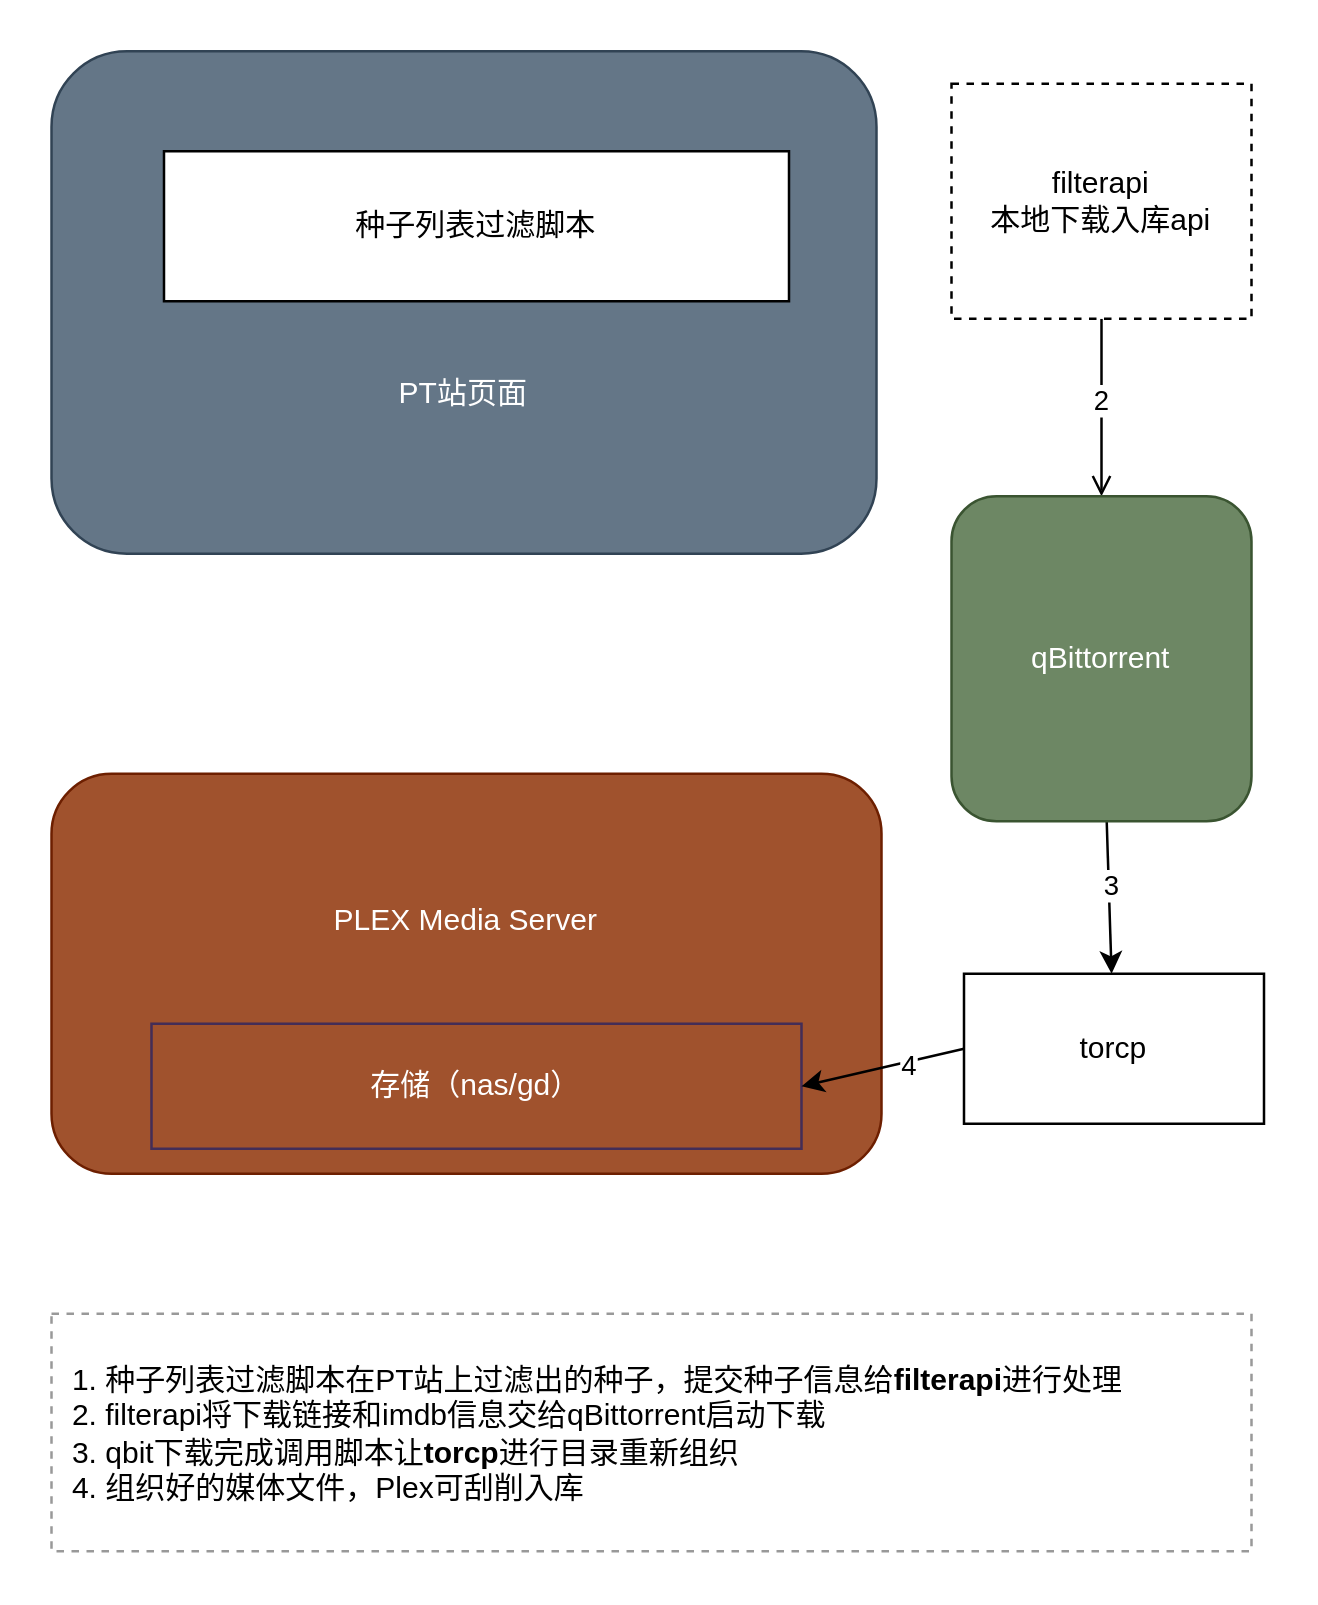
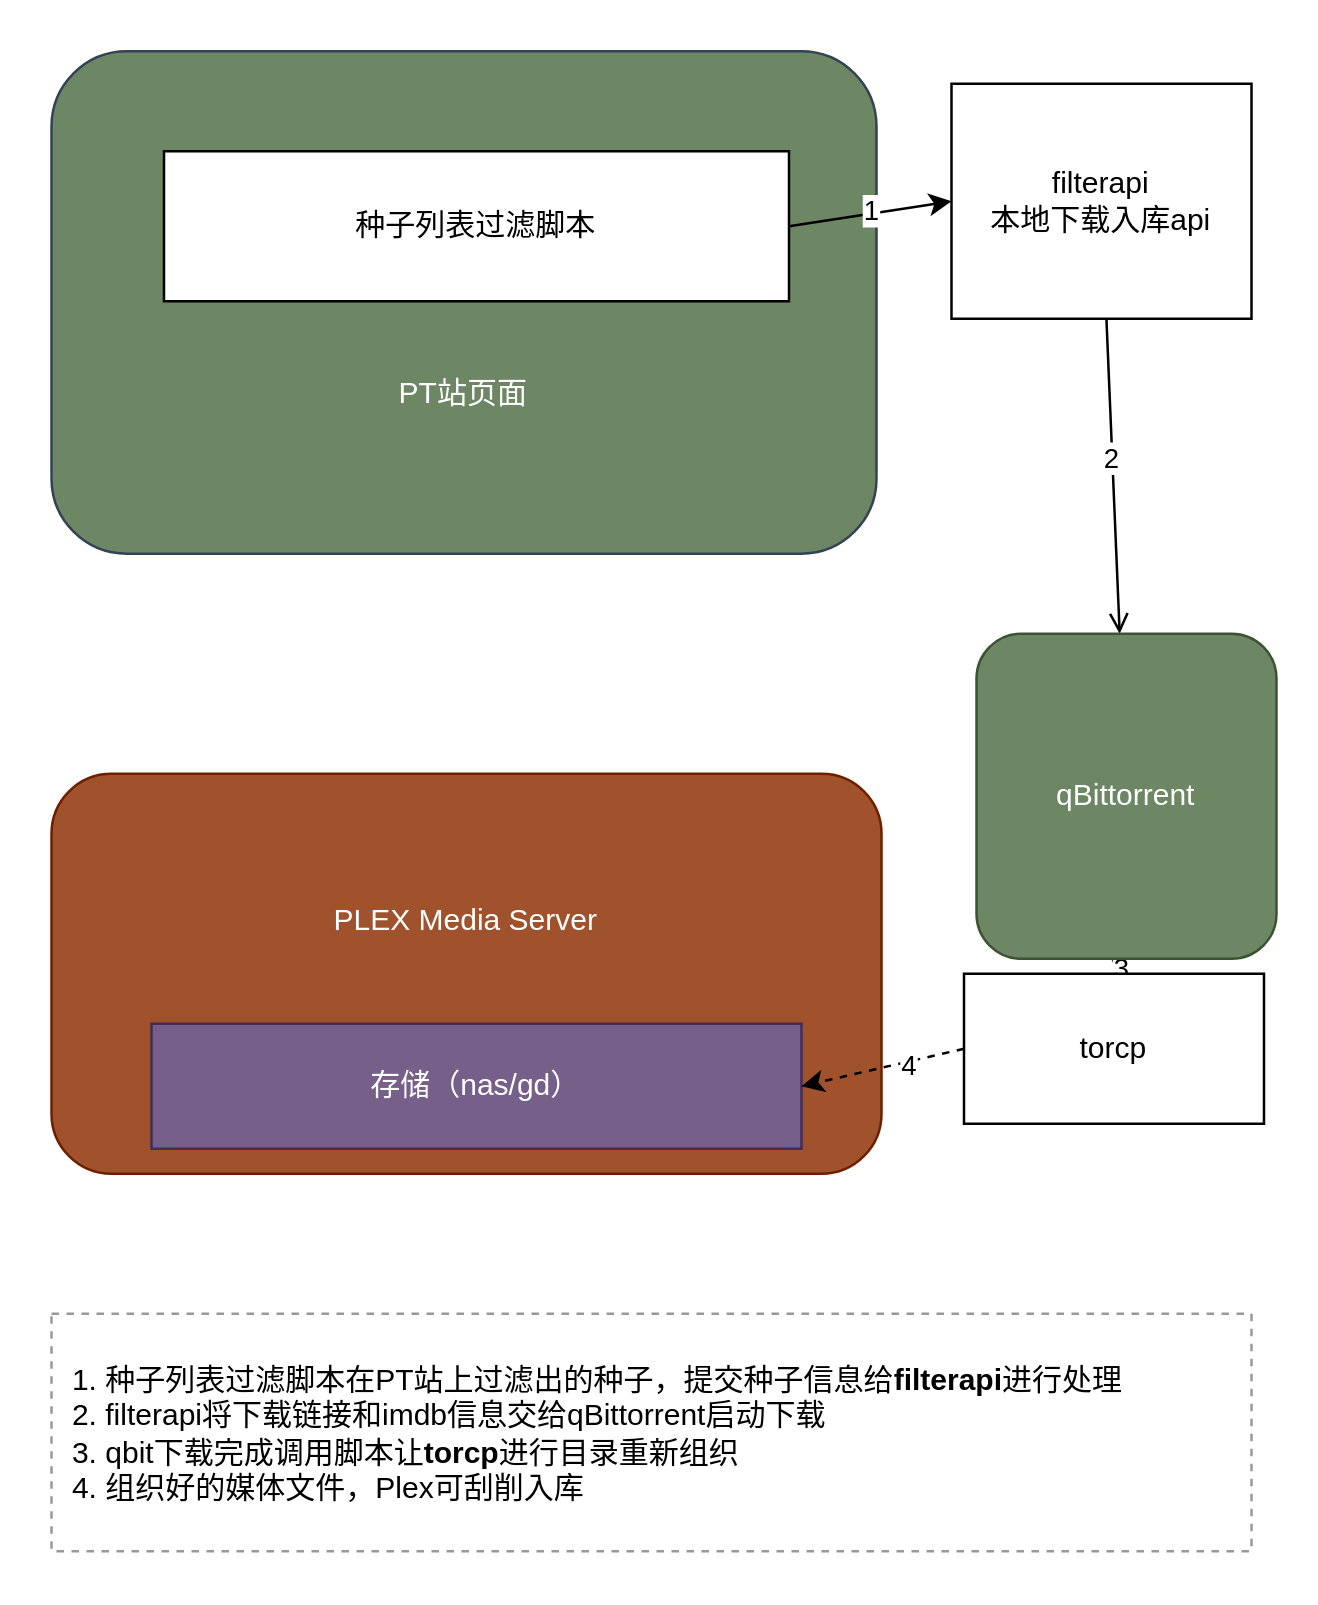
node "filterapi 本地下载入库api": style dashed -> solid
edge "种子列表过滤脚本" -> "filterapi 本地下载入库api": added, label "1"
node "PT站页面": fillcolor #647687 -> #6d8764
node "qBittorrent": moved (1101, 659) -> (1126, 796)
edge "torcp" -> "存储（nas/gd）": style solid -> dashed
node "存储（nas/gd）": fillcolor #a0522d -> #76608a
